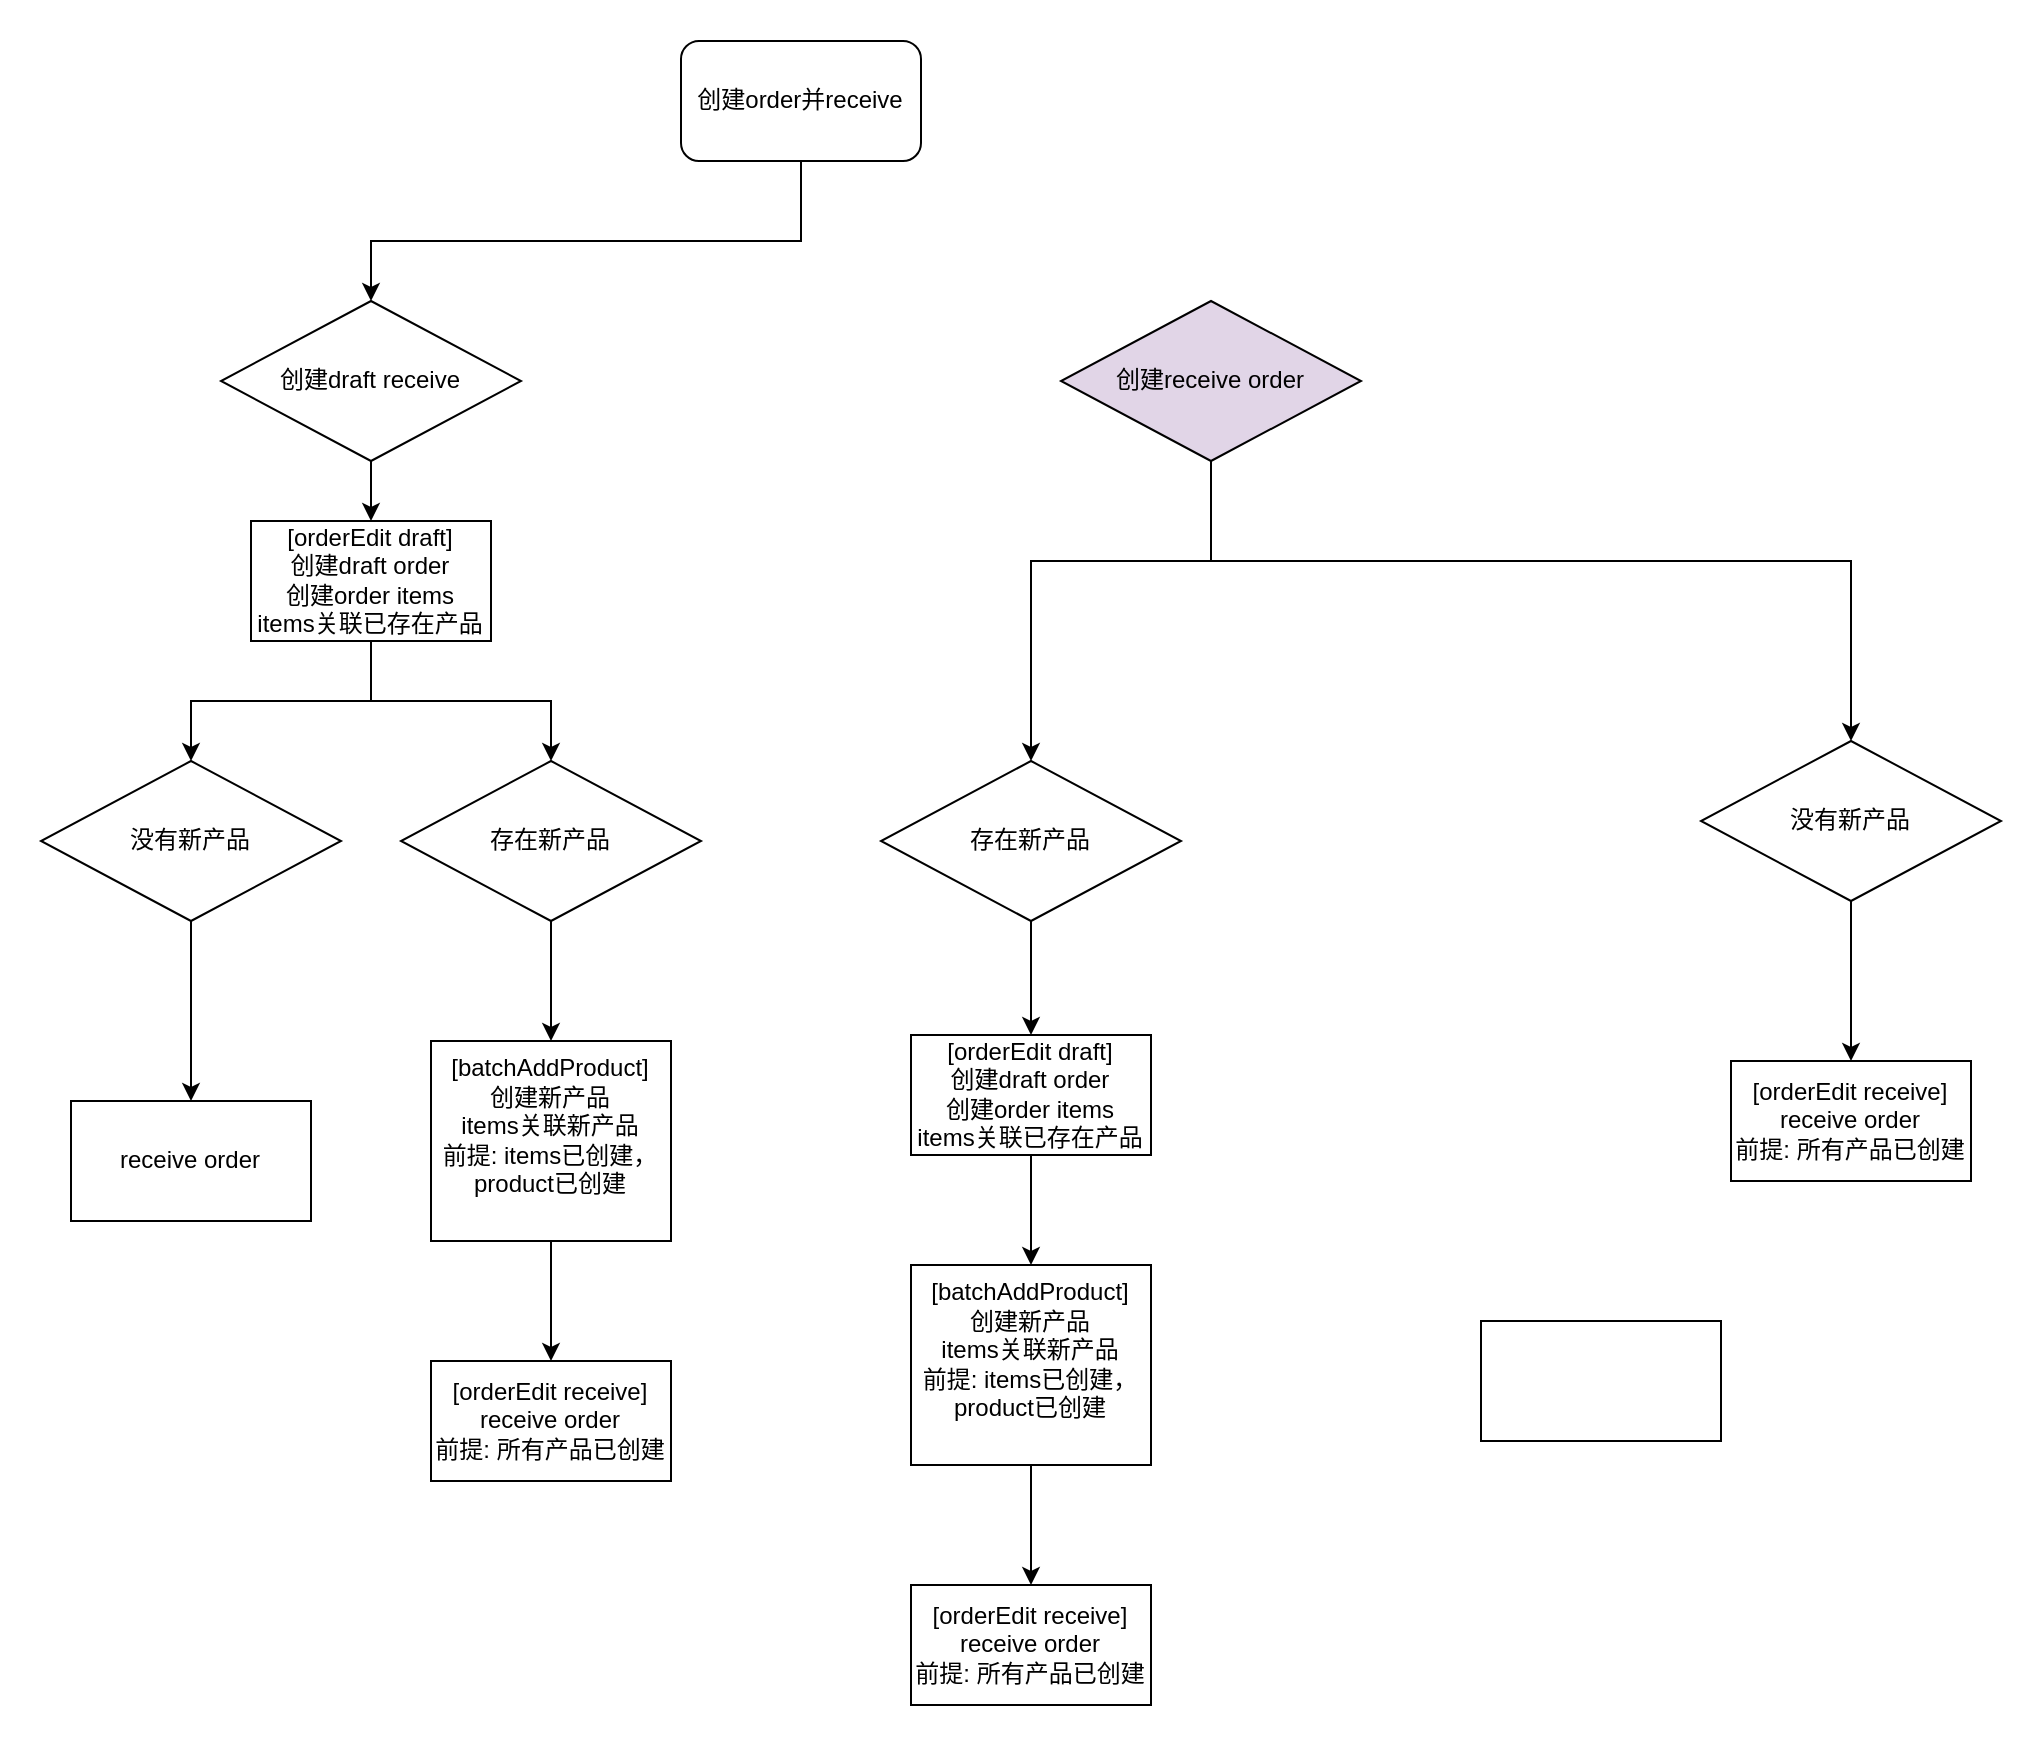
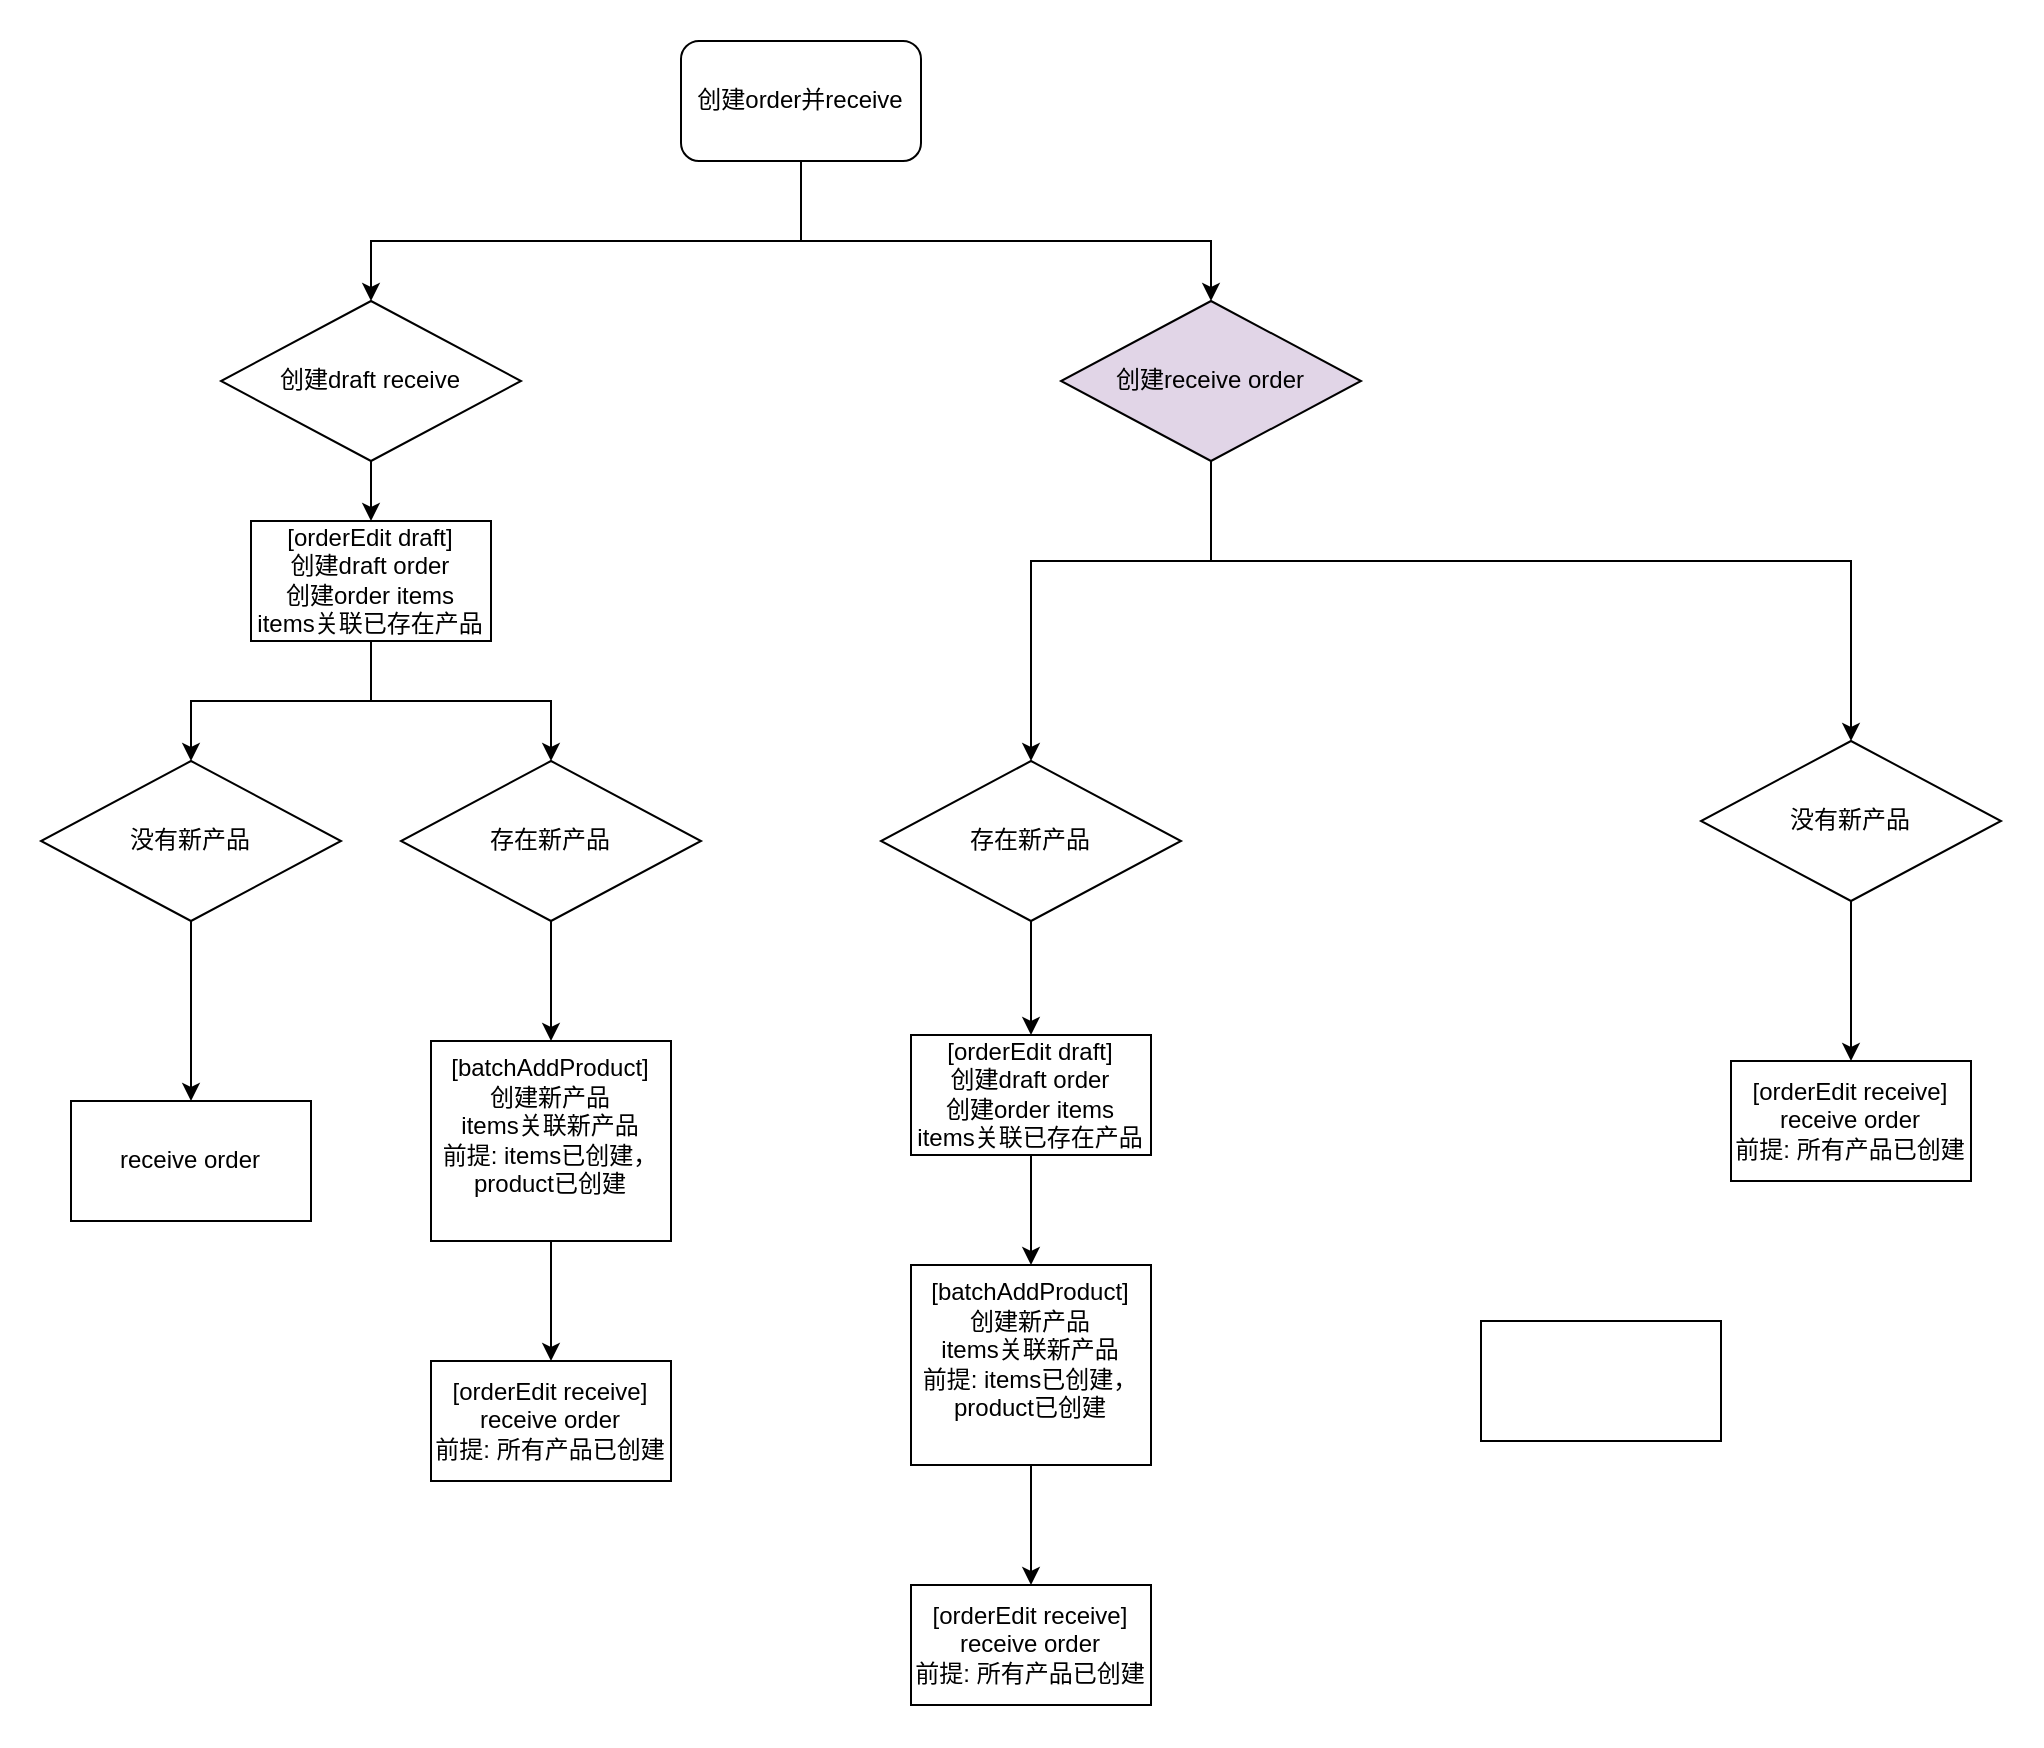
edge "创建order并receive" -> "创建receive order": added
